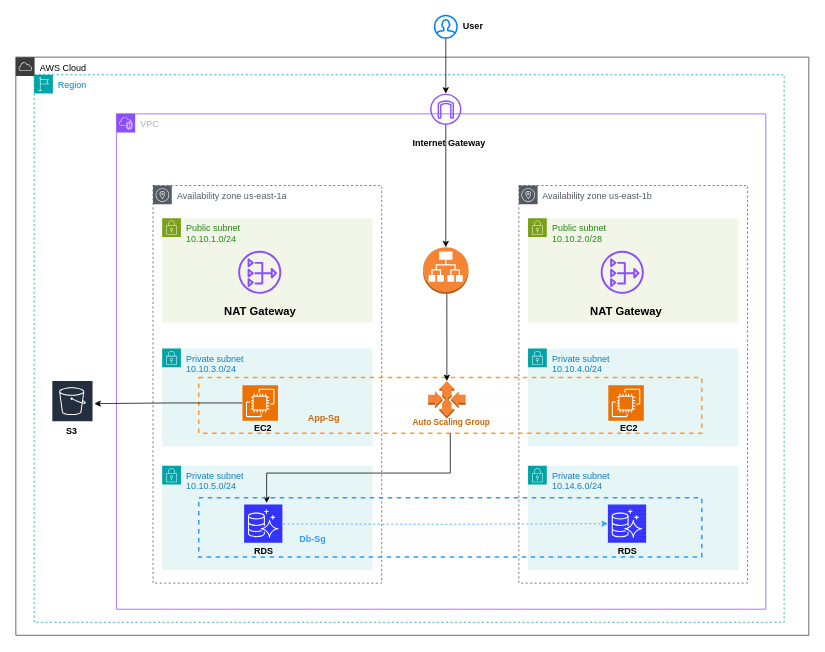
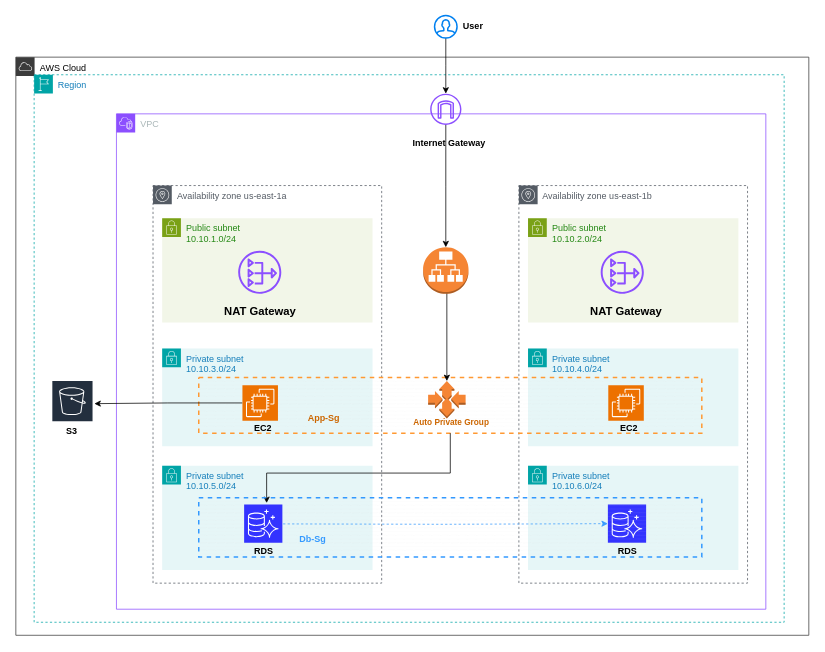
node "Public subnet 10.10.2.0/28": label "Public subnet 10.10.2.0/28" -> "Public subnet 10.10.2.0/24"
node "Auto Scaling Group": label "Auto Scaling Group" -> "Auto Private Group"
node "Private subnet 10.14.6.0/24": label "Private subnet 10.14.6.0/24" -> "Private subnet 10.10.6.0/24"
